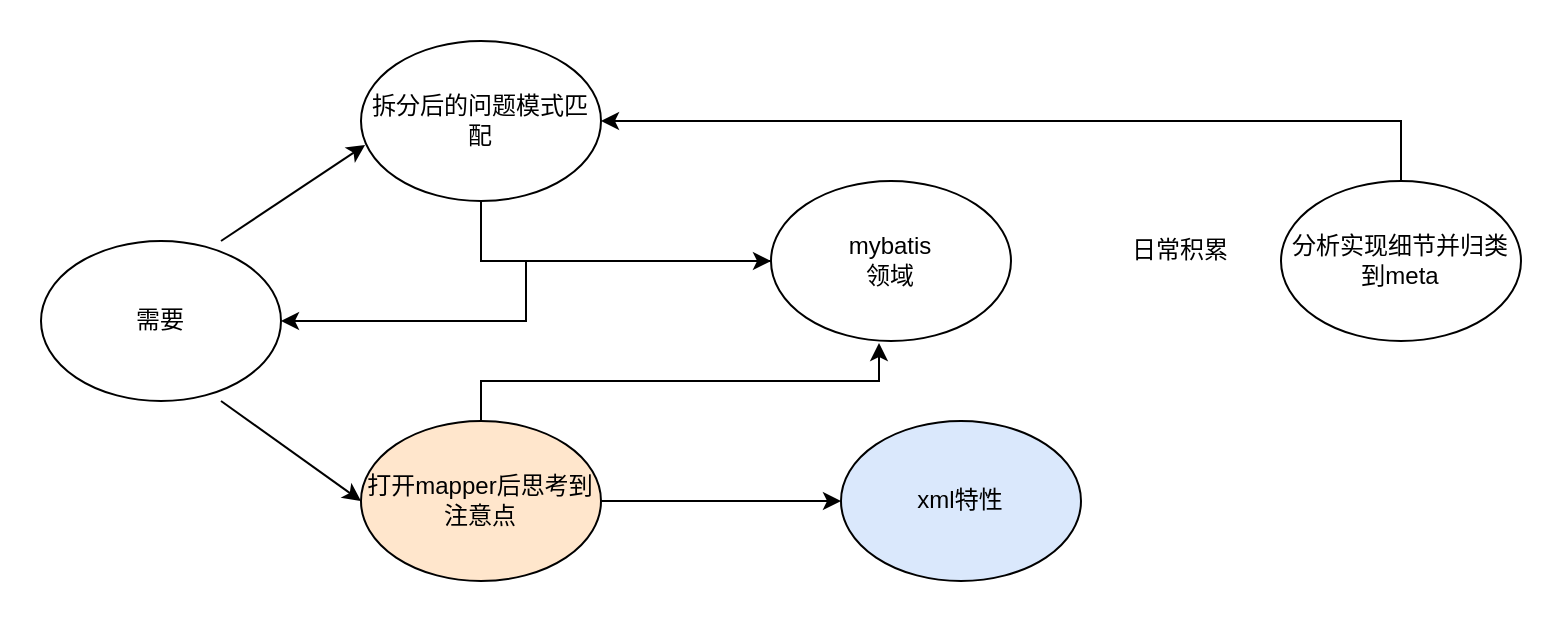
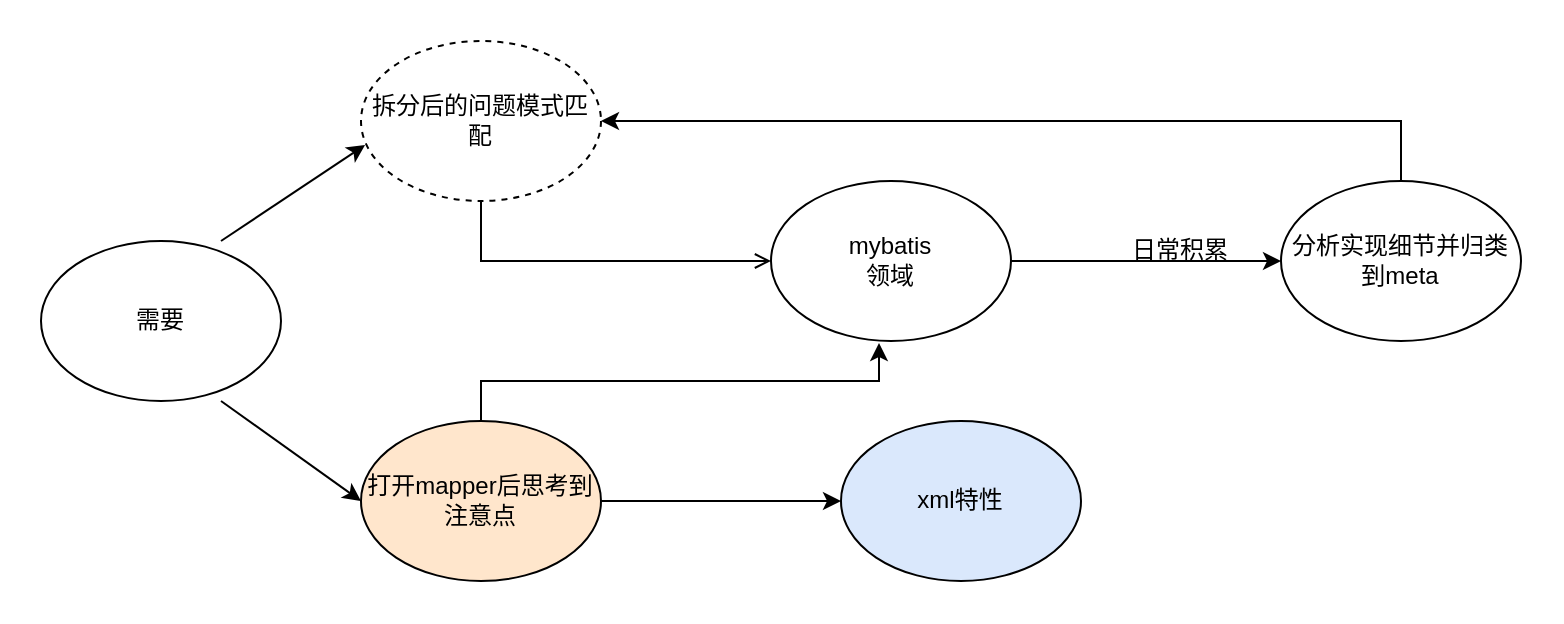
node "拆分后的问题模式匹配": style solid -> dashed
edge "拆分后的问题模式匹配" -> "mybatis 领域": arrowhead classic -> open
edge "mybatis 领域" -> "需要": now "mybatis 领域" -> "分析实现细节并归类到meta"
